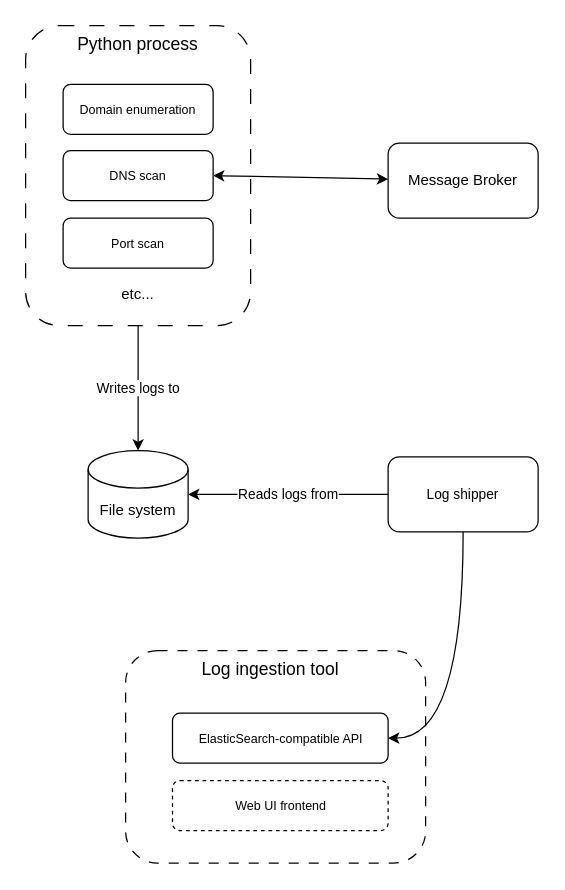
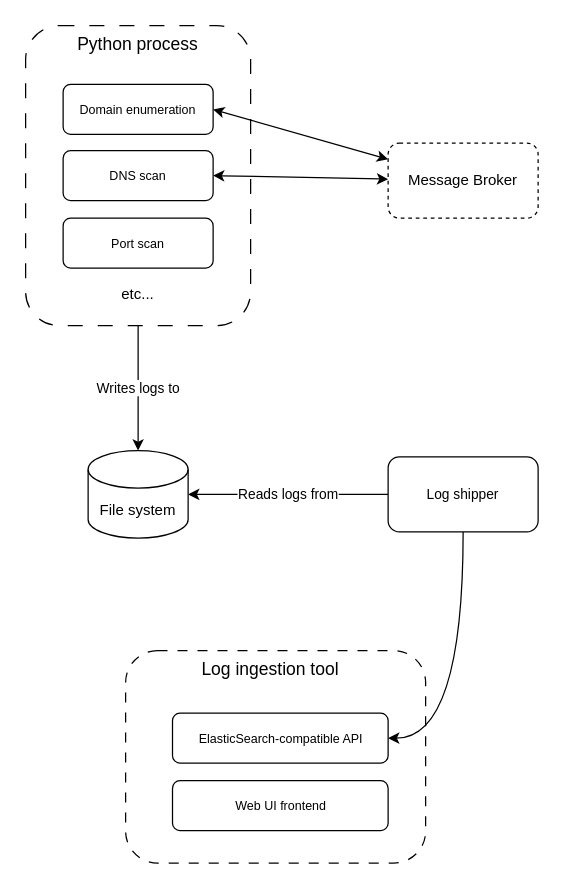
edge "Domain enumeration" -- "Message Broker": added
node "Message Broker": style solid -> dashed
node "Web UI frontend": style dashed -> solid
